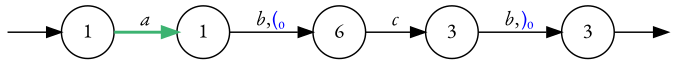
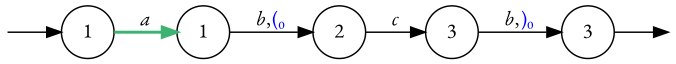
node "6": label "6" -> "2"
